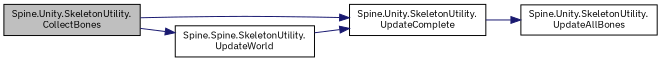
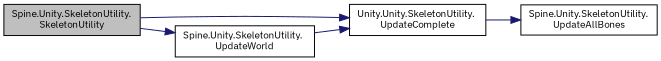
node "Spine.Unity.SkeletonUtility. CollectBones": label "Spine.Unity.SkeletonUtility. CollectBones" -> "Spine.Unity.SkeletonUtility. SkeletonUtility"
node "Spine.Unity.SkeletonUtility. UpdateComplete": label "Spine.Unity.SkeletonUtility. UpdateComplete" -> "Unity.Unity.SkeletonUtility. UpdateComplete"
node "Spine.Spine.SkeletonUtility. UpdateWorld": label "Spine.Spine.SkeletonUtility. UpdateWorld" -> "Spine.Unity.SkeletonUtility. UpdateWorld"
